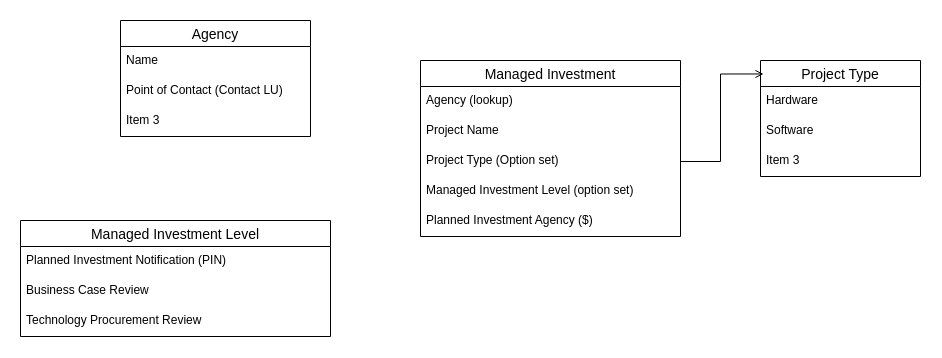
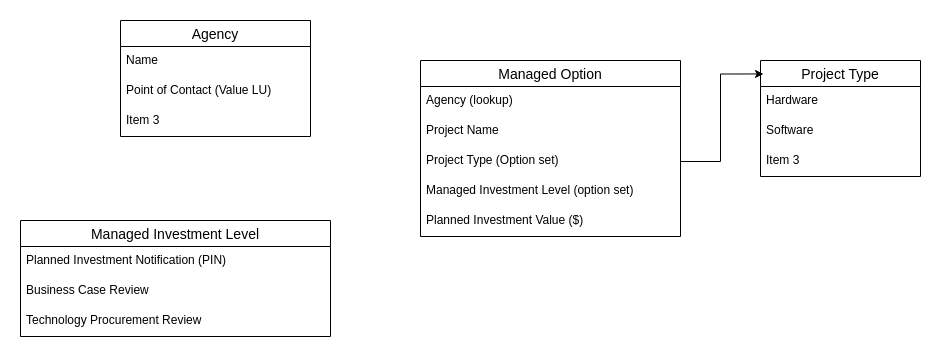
node "Managed Investment": label "Managed Investment" -> "Managed Option"
edge "Project Type (Option set)" -> "Project Type": arrowhead open -> classic
node "Point of Contact (Contact LU)": label "Point of Contact (Contact LU)" -> "Point of Contact (Value LU)"
node "Planned Investment Agency ($)": label "Planned Investment Agency ($)" -> "Planned Investment Value ($)"
